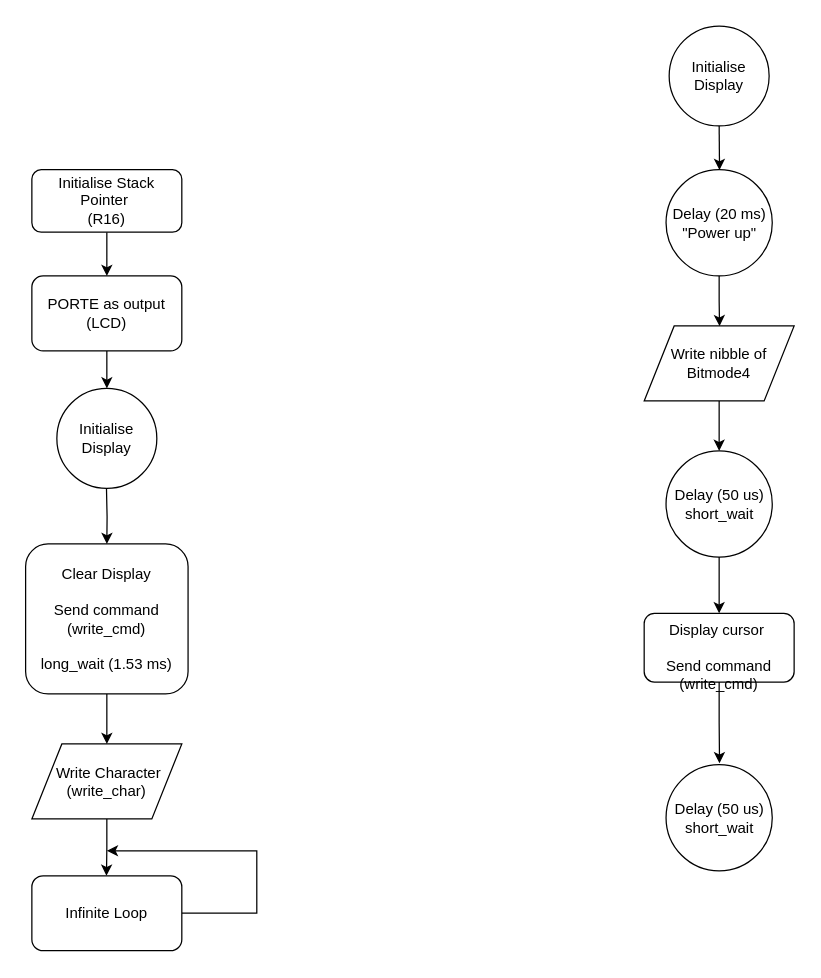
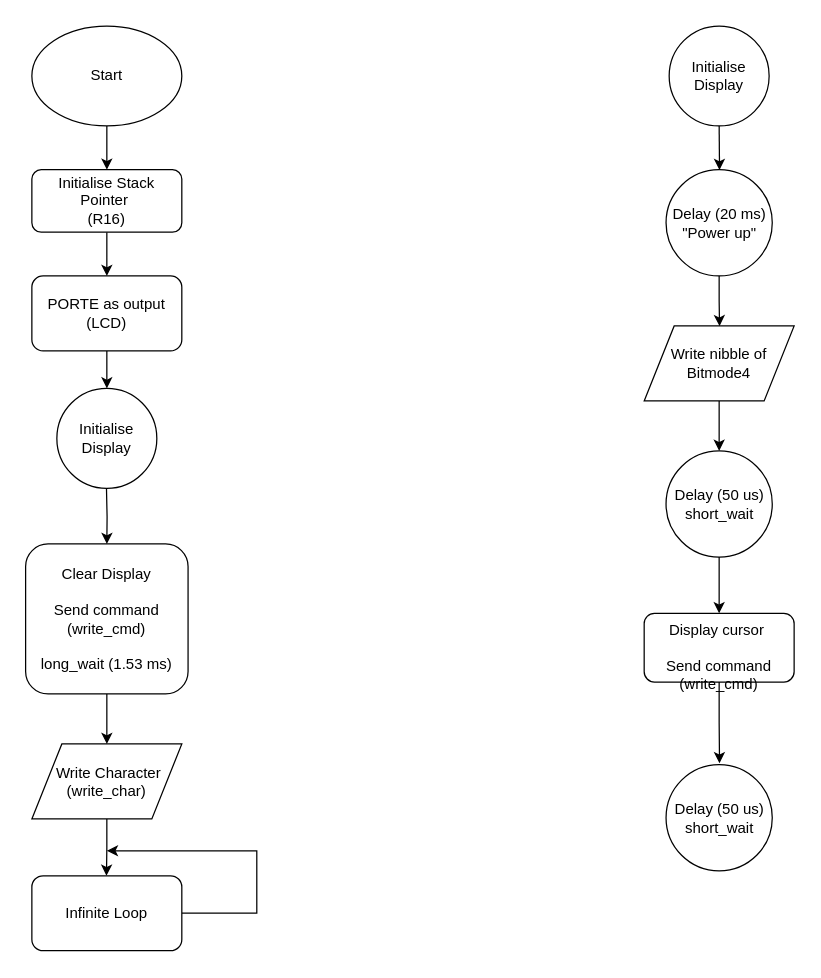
node "Start": added
edge "Start" -> "Initialise Stack Pointer (R16)": added
